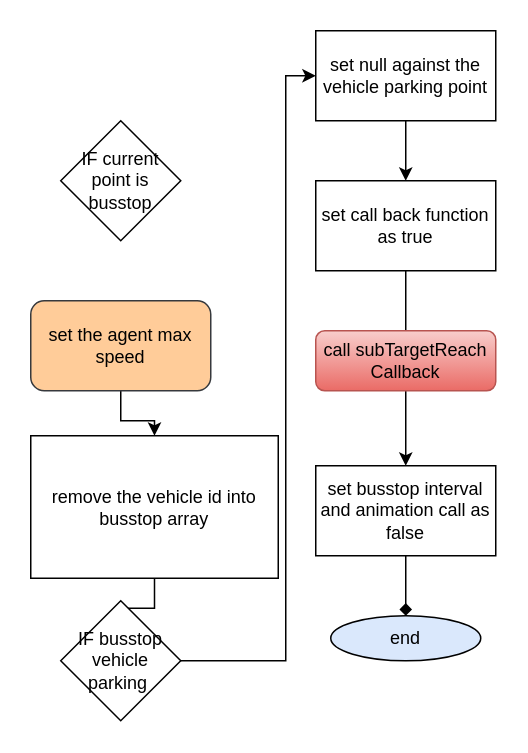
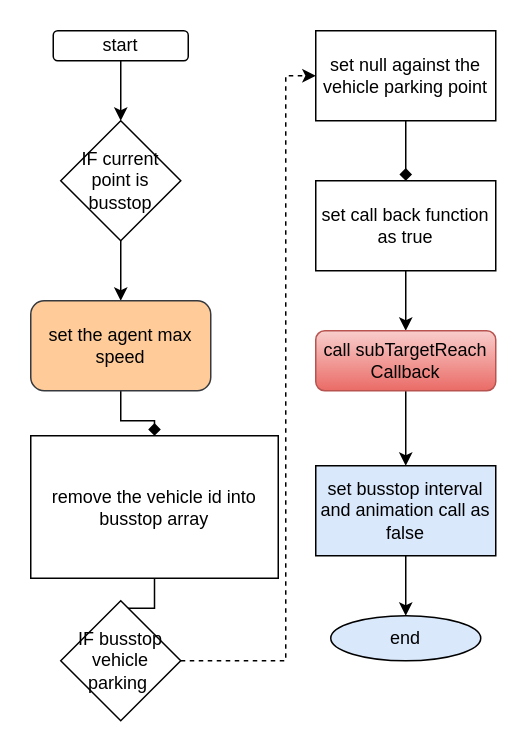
node "start": added
edge "start" -> "IF current point is busstop": added
edge "set null against the vehicle parking point" -> "set call back function as true": arrowhead classic -> diamond
edge "IF current point is busstop" -> "set the agent max speed": added
edge "set call back function as true" -- "call subTargetReach Callback": arrowhead none -> classic
edge "IF busstop vehicle parking" -> "set null against the vehicle parking point": style solid -> dashed
edge "set the agent max speed" -> "remove the vehicle id into busstop array": arrowhead classic -> diamond
node "set busstop interval and animation call as false": fillcolor #ffffff -> #dae8fc
edge "set busstop interval and animation call as false" -> "end": arrowhead diamond -> classic
